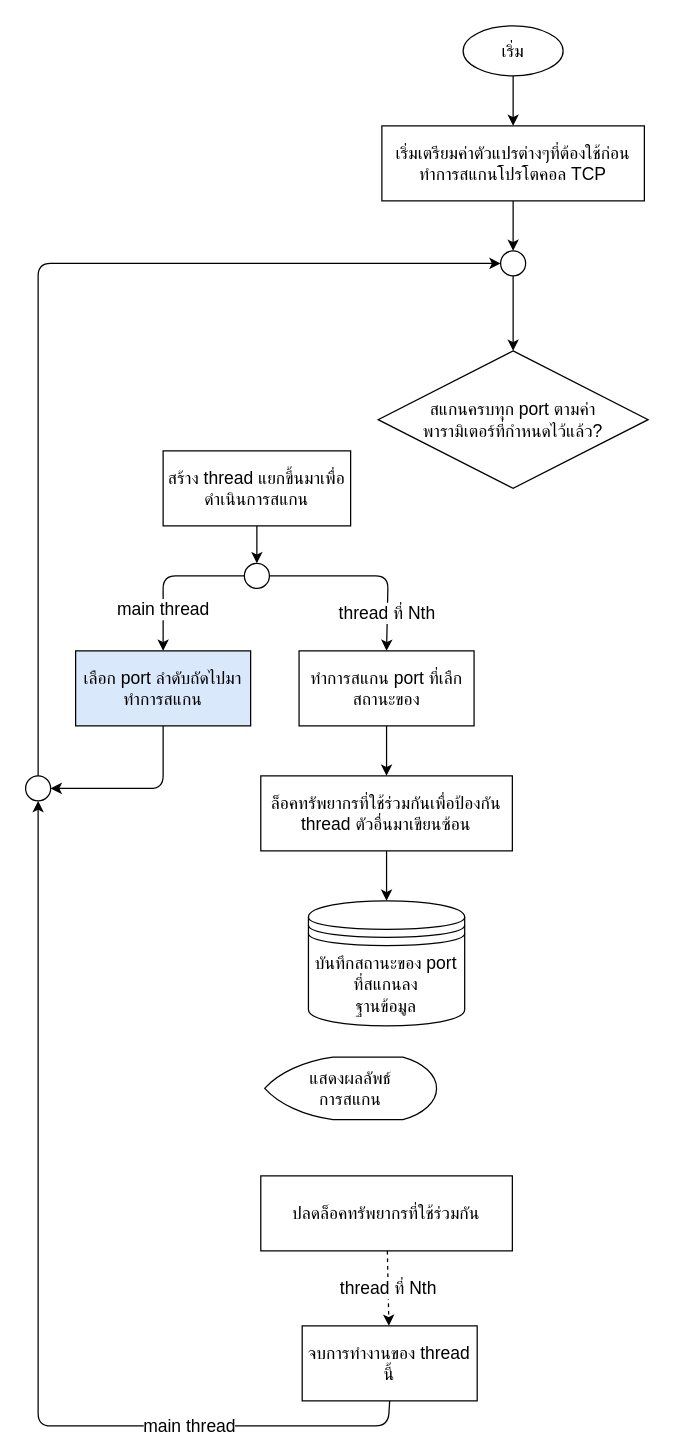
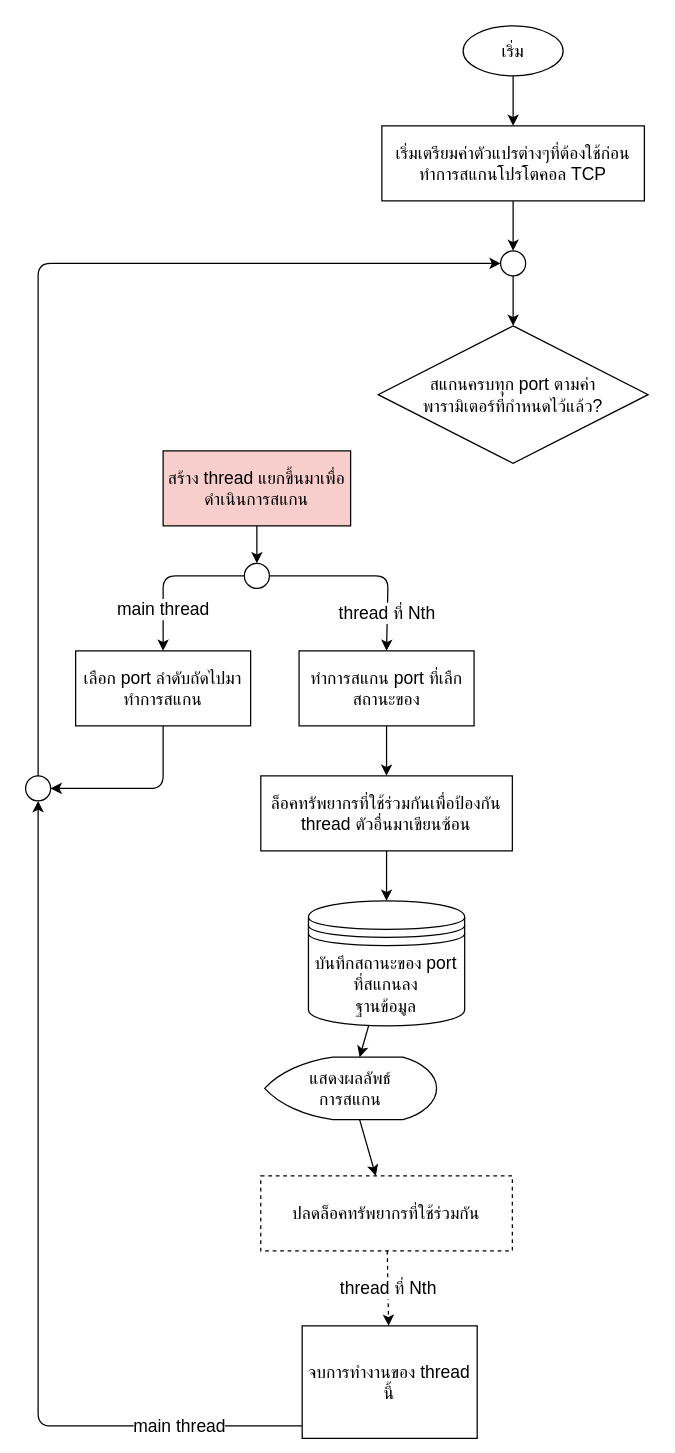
node "สแกนครบทุก port ตามค่าพารามิเตอร์ที่กำหนดไว้แล้ว?": moved (513, 419) -> (513, 394)
node "สร้าง thread แยกขึ้นมาเพื่อดำเนินการสแกน": fillcolor #ffffff -> #f8cecc
node "เลือก port ลำดับถัดไปมาทำการสแกน": fillcolor #dae8fc -> #ffffff
edge "บันทึกสถานะของ port ที่สแกนลง ฐานข้อมูล" -> "แสดงผลลัพธ์การสแกน": added
edge "แสดงผลลัพธ์การสแกน" -> "ปลดล็อคทรัพยากรที่ใช้ร่วมกัน": added
node "ปลดล็อคทรัพยากรที่ใช้ร่วมกัน": style solid -> dashed
node "จบการทำงานของ thread นี้": size 175x75 -> 175x113
